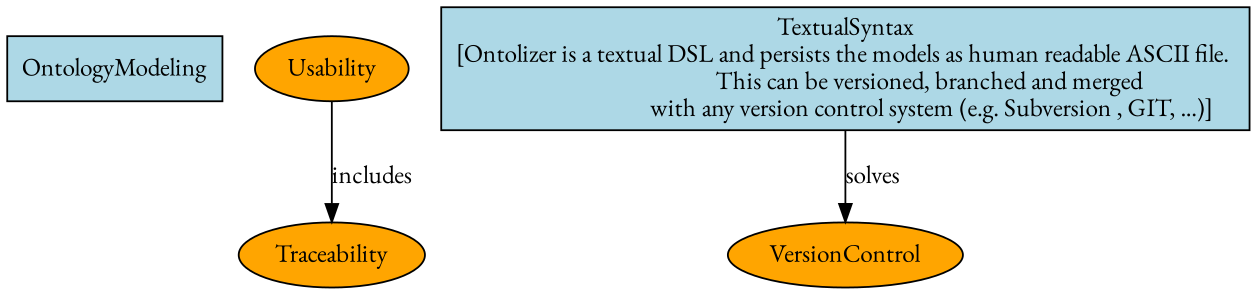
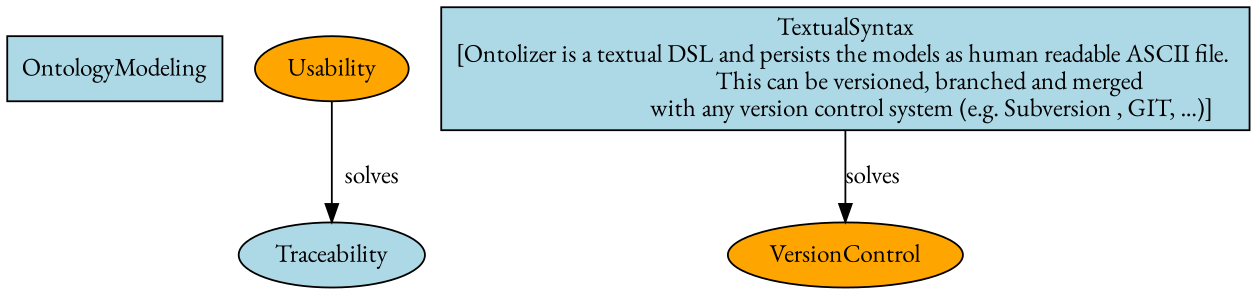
edge "Usability" -> "Traceability": label "includes" -> "solves"
node "Traceability": fillcolor orange -> lightblue
